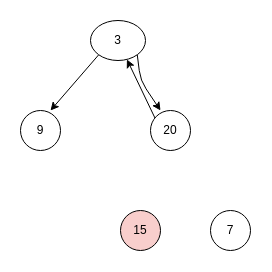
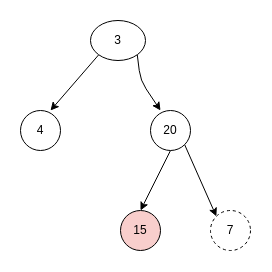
edge "20" -> "3": now "20" -> "15"
node "9": label "9" -> "4"
edge "20" -> "7": added
node "7": style solid -> dashed
